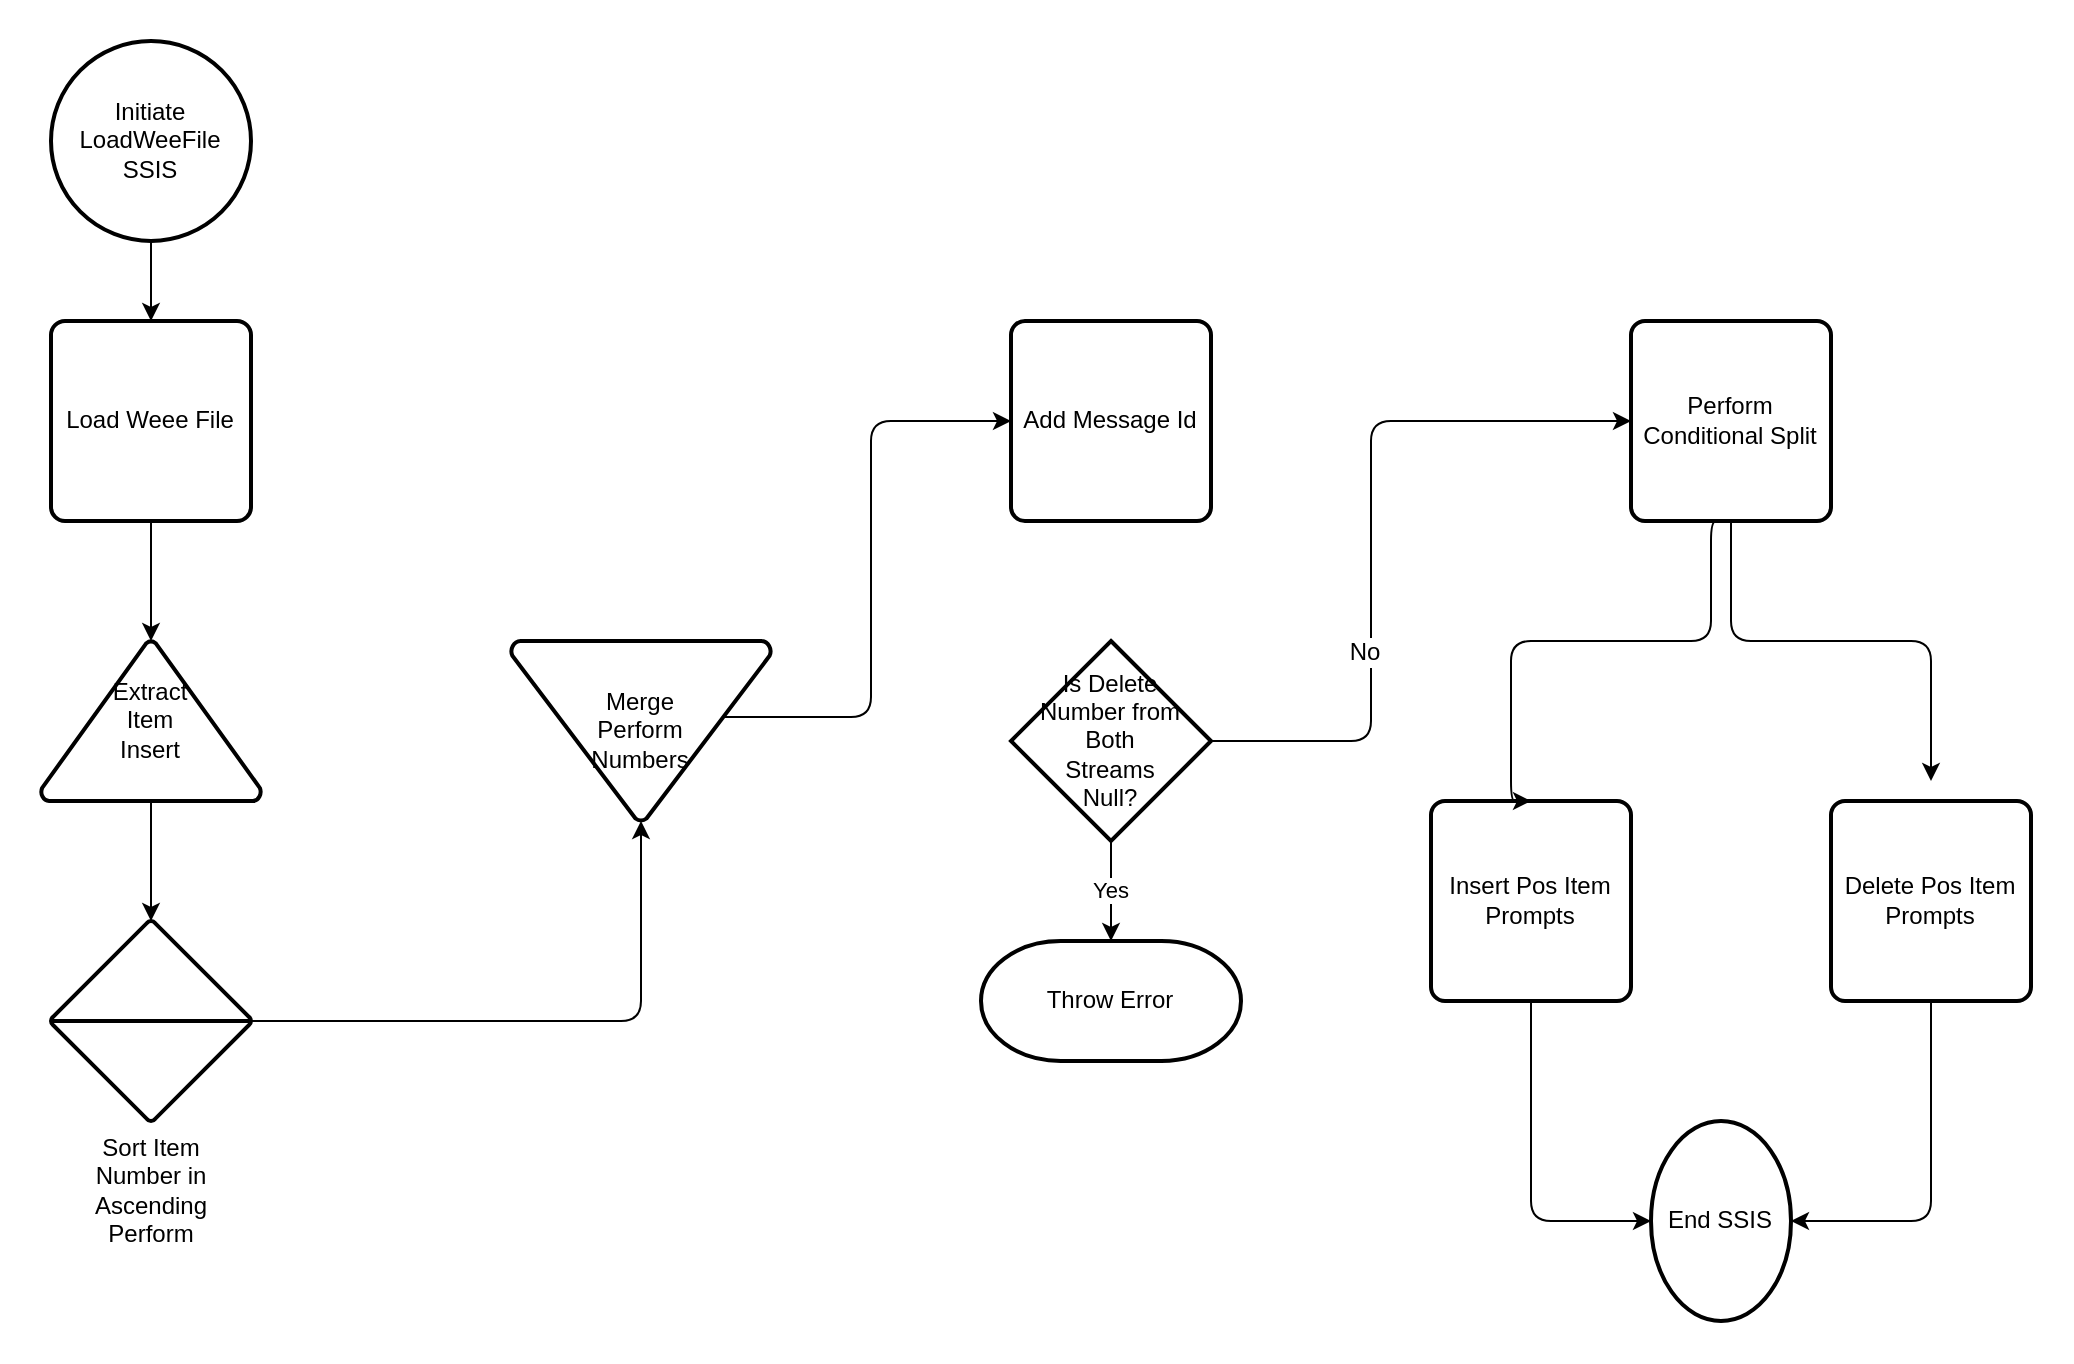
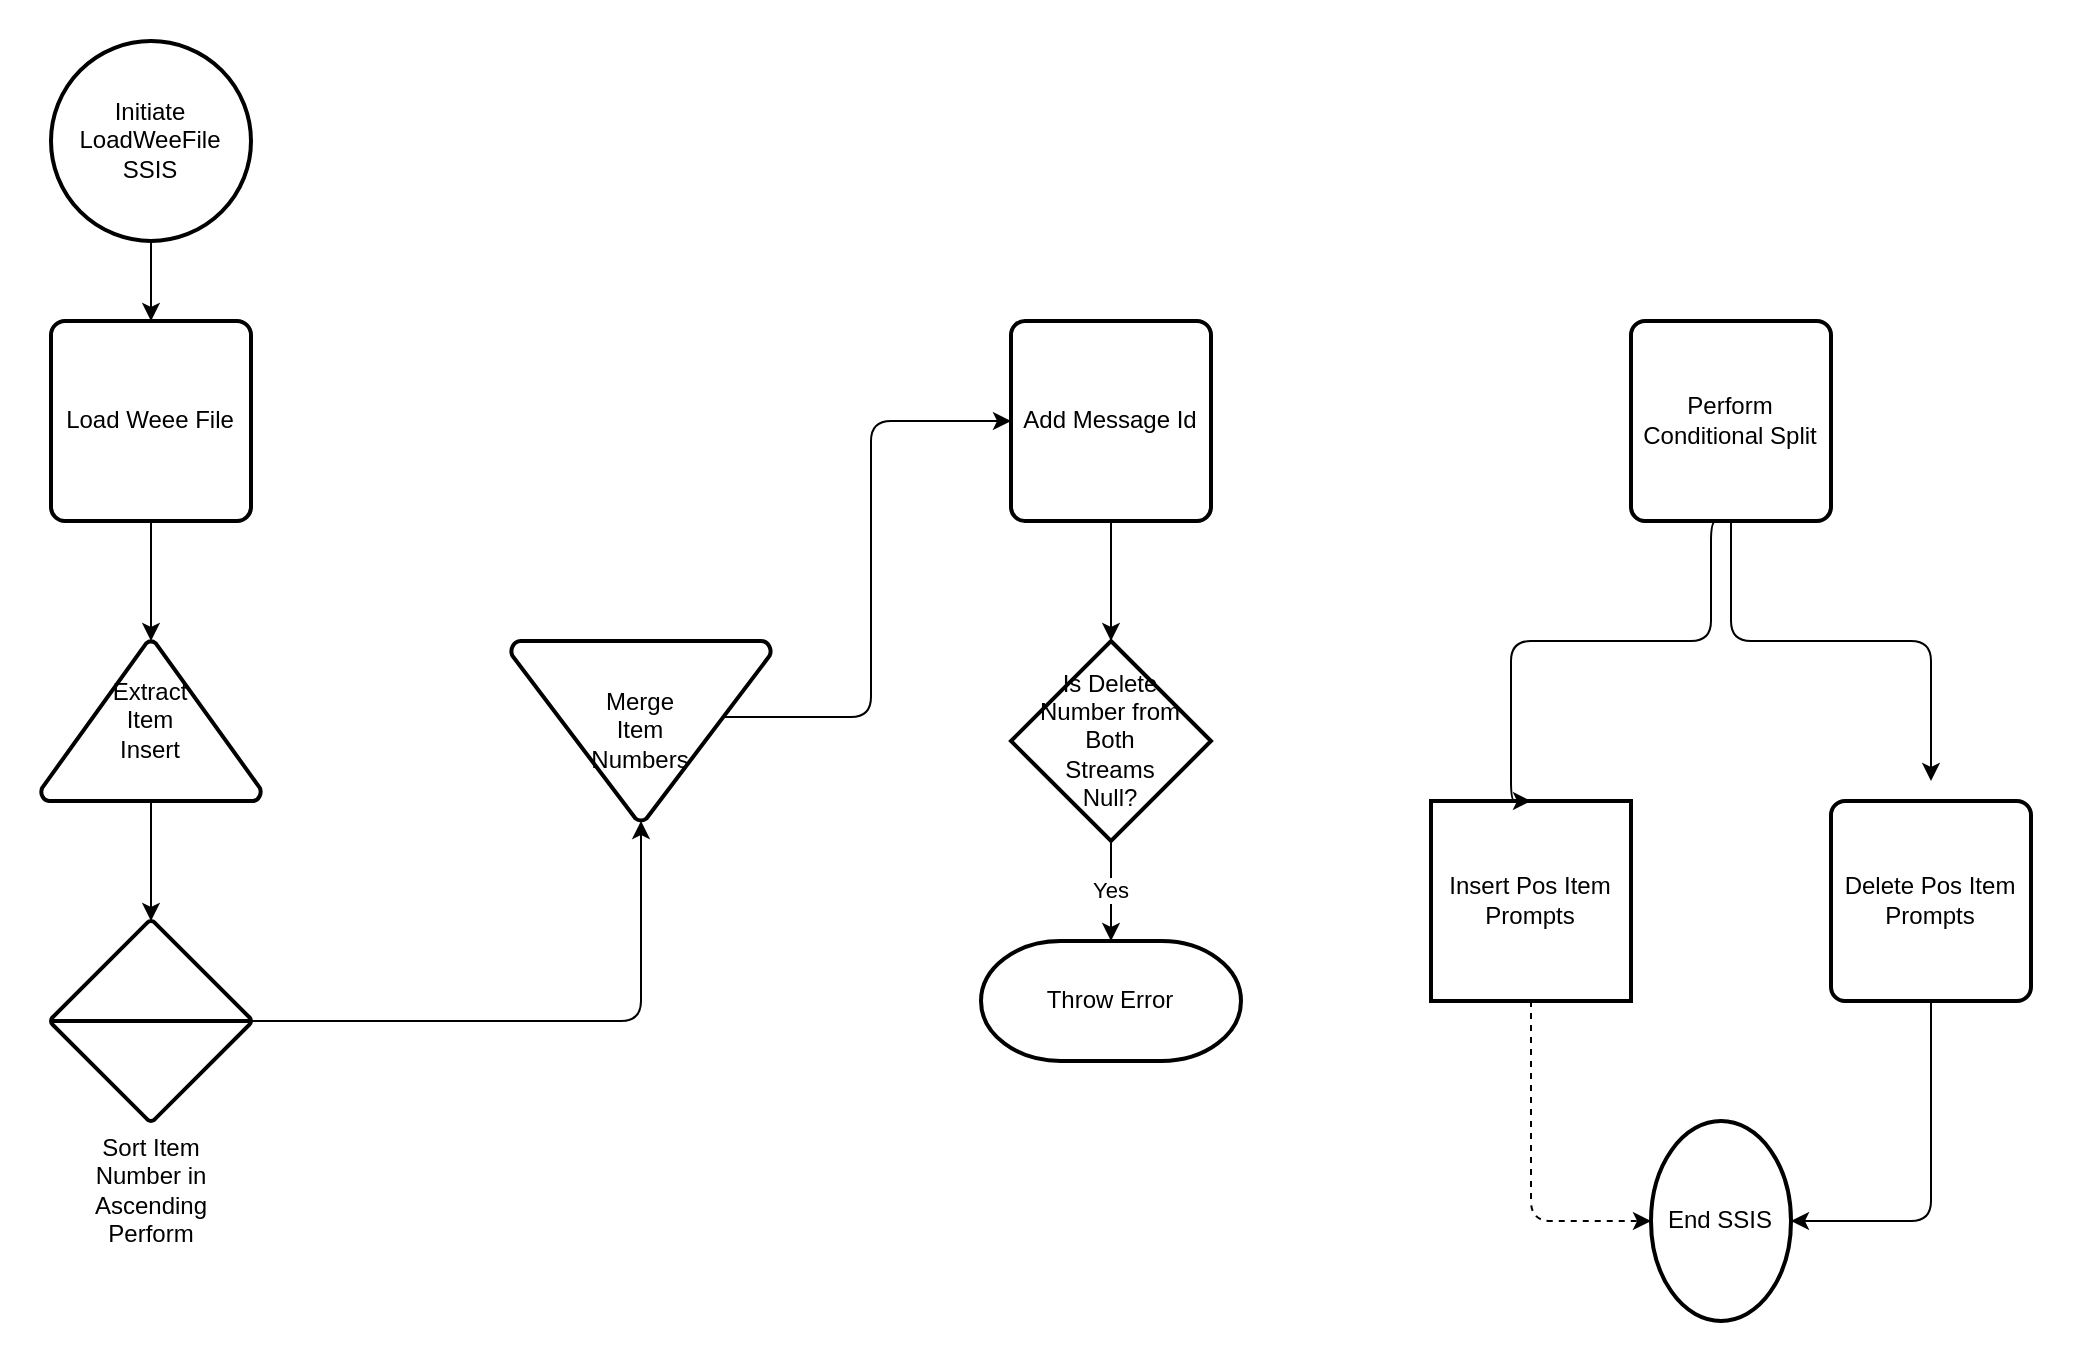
edge "Is Delete Number from Both Streams Null?" -> "Perform Conditional Split": removed, label "No"
edge "Add Message Id" -> "Is Delete Number from Both Streams Null?": added
node "Merge Perform Numbers": label "Merge Perform Numbers" -> "Merge Item Numbers"
node "Insert Pos Item Prompts": shape rounded rectangle -> rectangle
edge "Insert Pos Item Prompts" -> "End SSIS": style solid -> dashed
